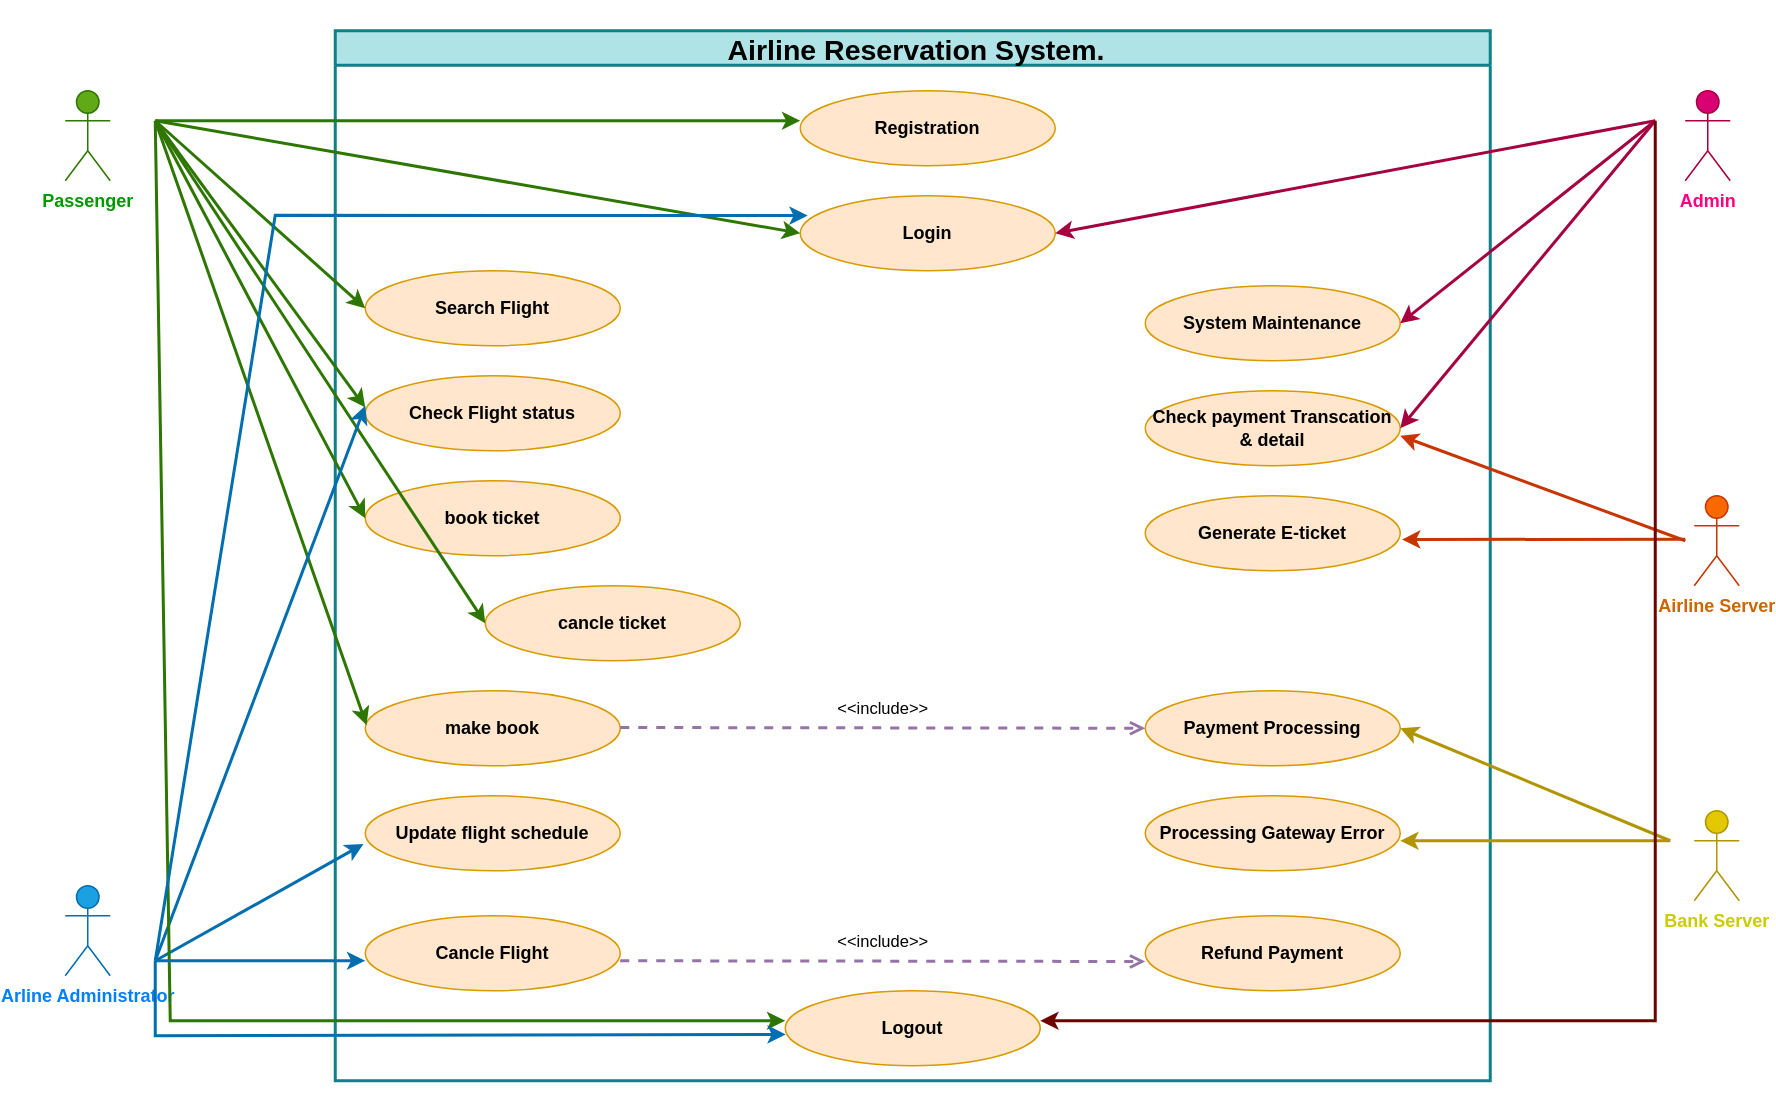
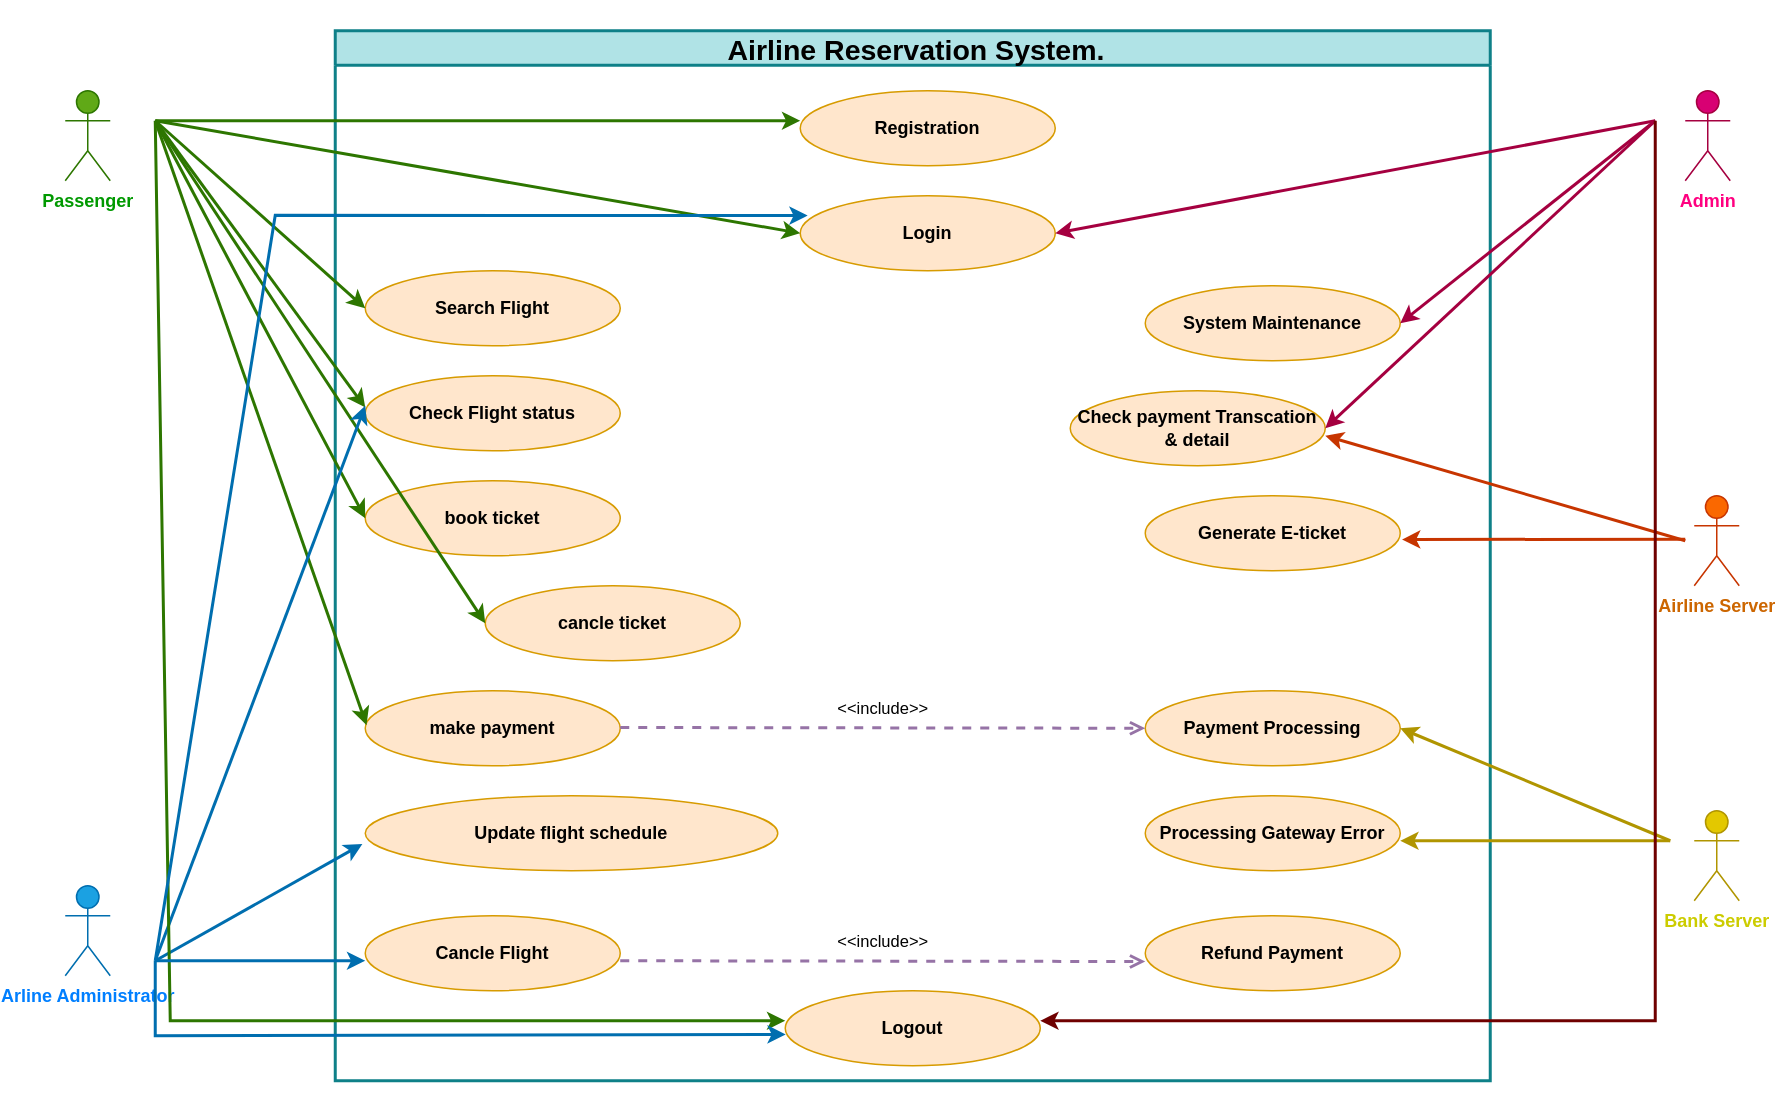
node "Check payment Transcation & detail": moved (1273, 428) -> (1198, 428)
node "make book": label "make book" -> "make payment"
node "Update flight schedule": size 255x75 -> 413x75
